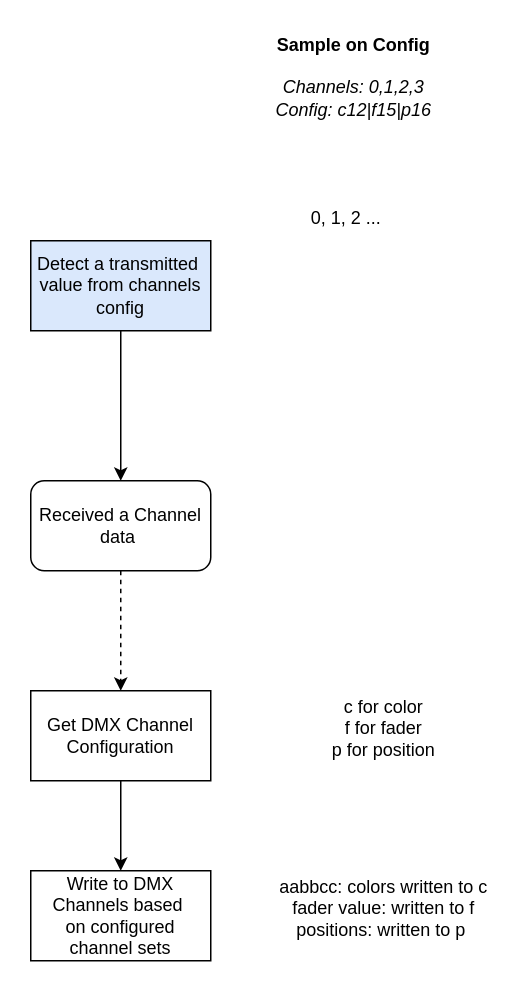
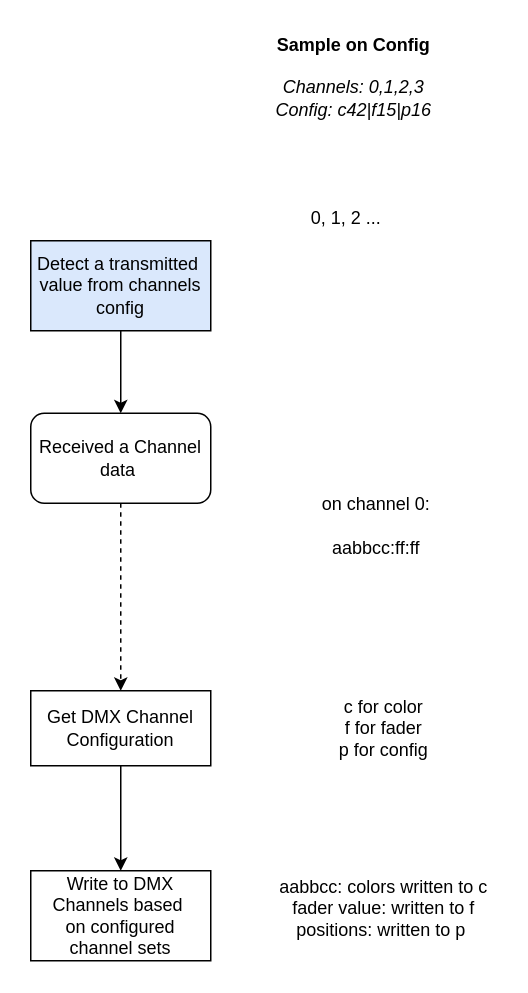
node "Channels: 0,1,2,3 Config: c12|f15|p16": label "Channels: 0,1,2,3 Config: c12|f15|p16" -> "Channels: 0,1,2,3 Config: c42|f15|p16"
node "Received a Channel data": moved (121, 526) -> (121, 458)
node "on channel 0: aabbcc:ff:ff": added
node "c for color f for fader p for position": label "c for color f for fader p for position" -> "c for color f for fader p for config"
node "Get DMX Channel Configuration": size 180x90 -> 180x75
